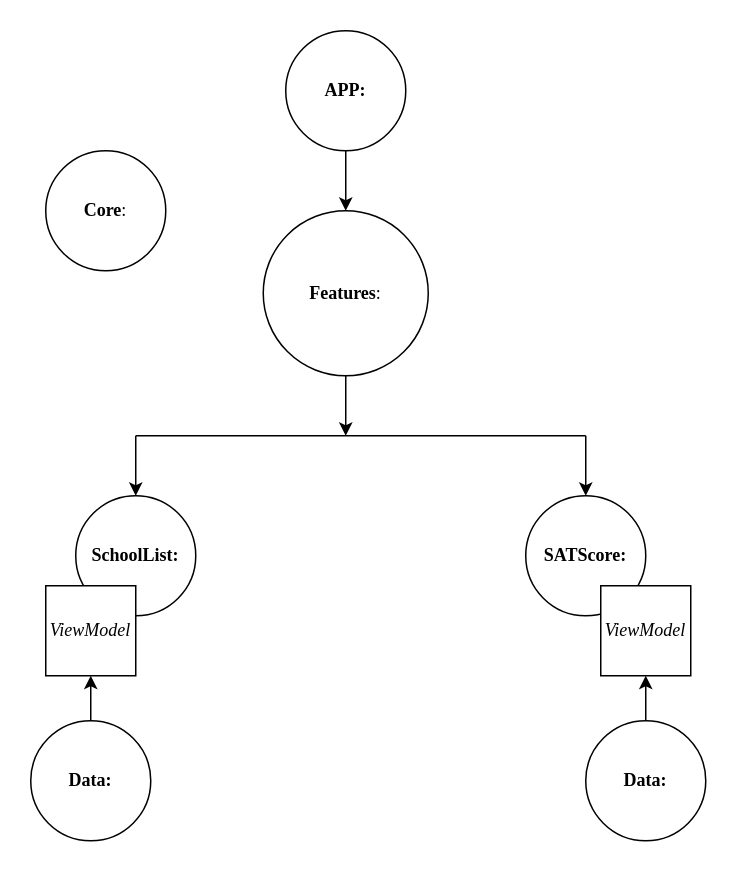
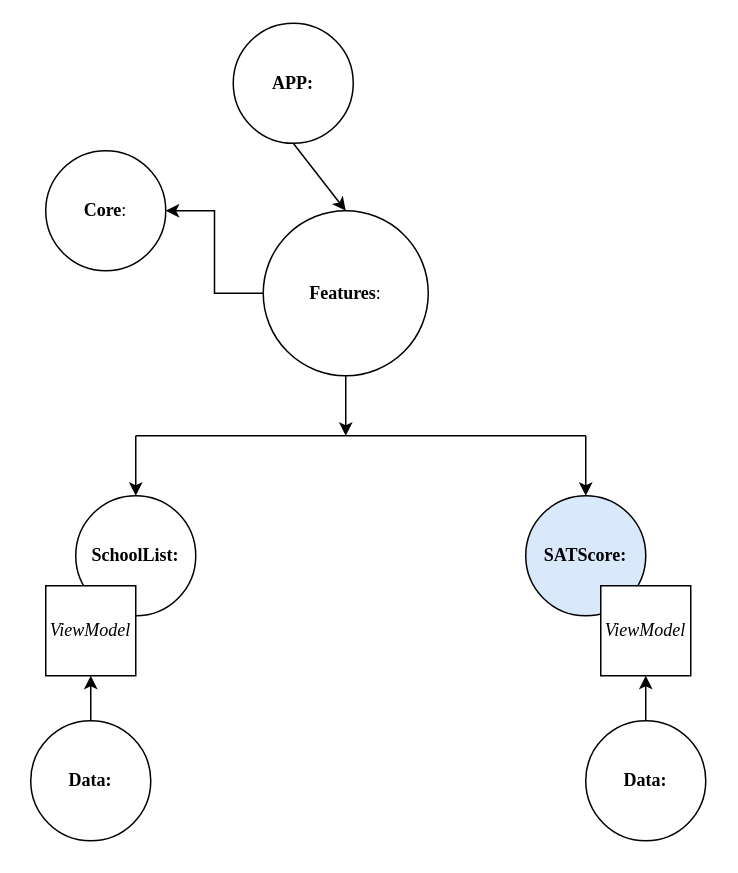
node "APP:": moved (346, 91) -> (293, 83)
edge "Features:" -> "Core:": added
node "SATScore:": fillcolor #ffffff -> #dae8fc
